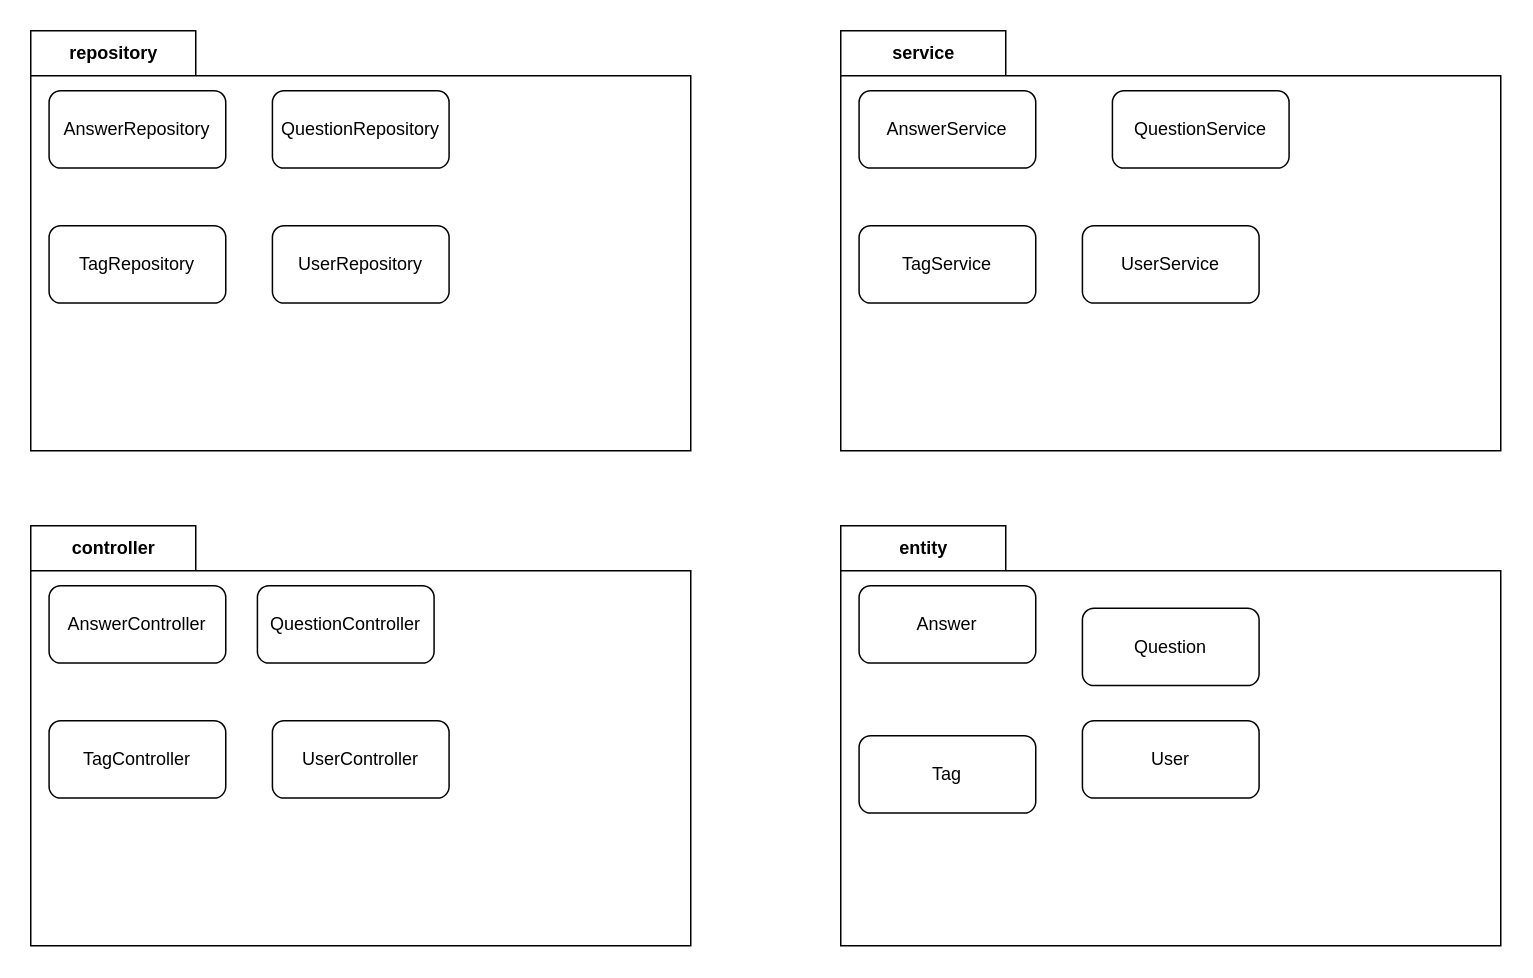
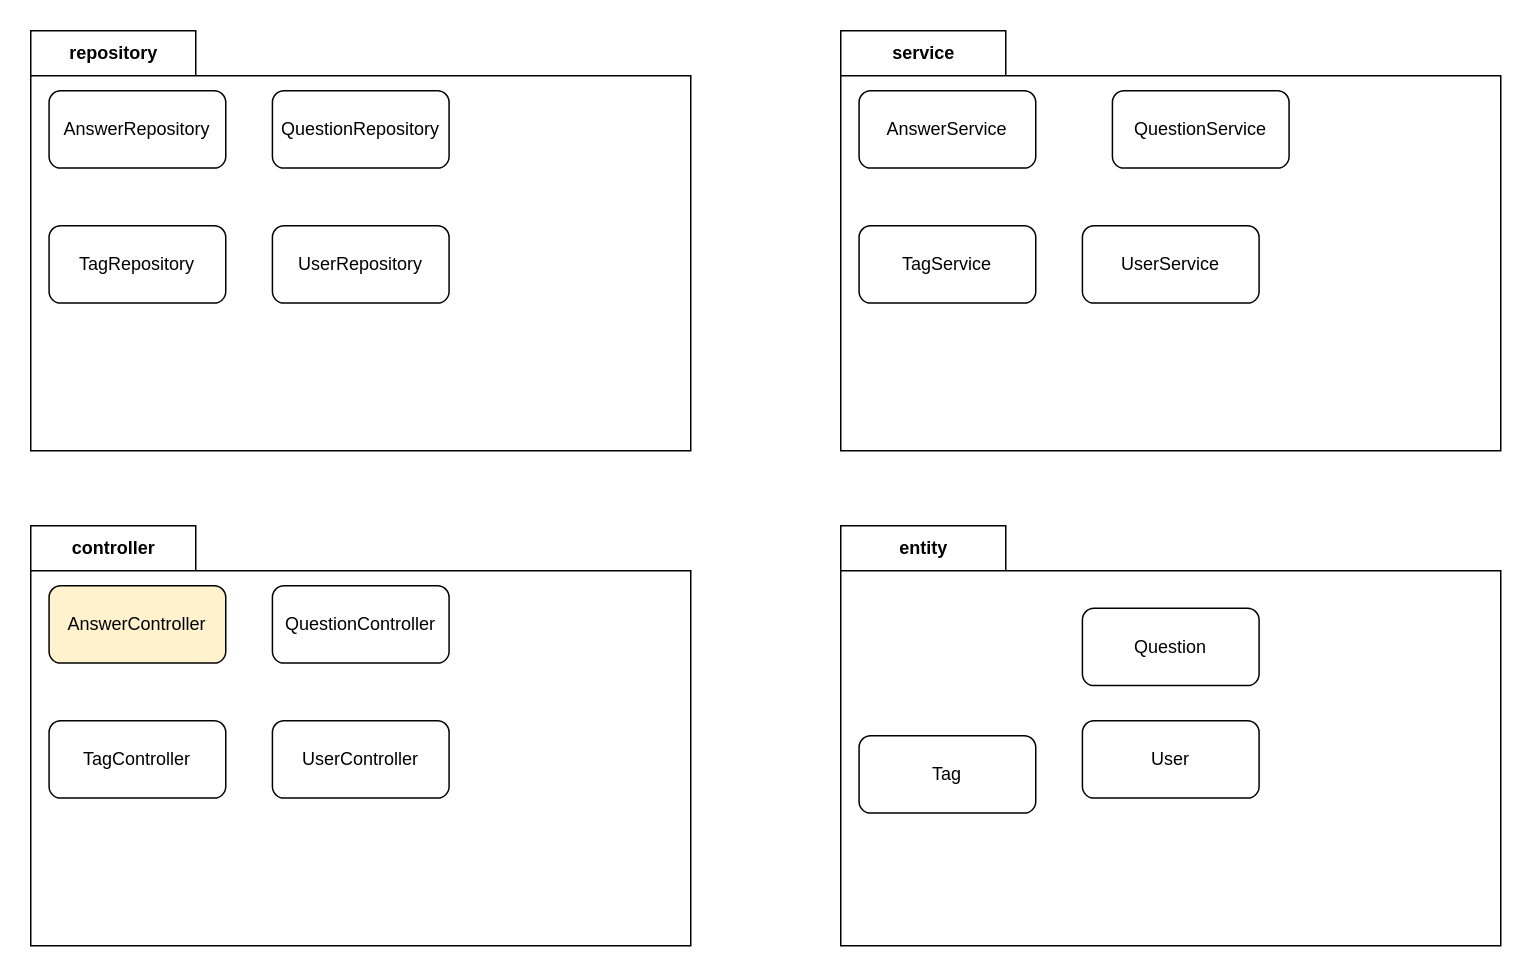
node "AnswerController": fillcolor #ffffff -> #fff2cc
node "QuestionController": moved (346, 624) -> (361, 624)
node "Answer": removed
